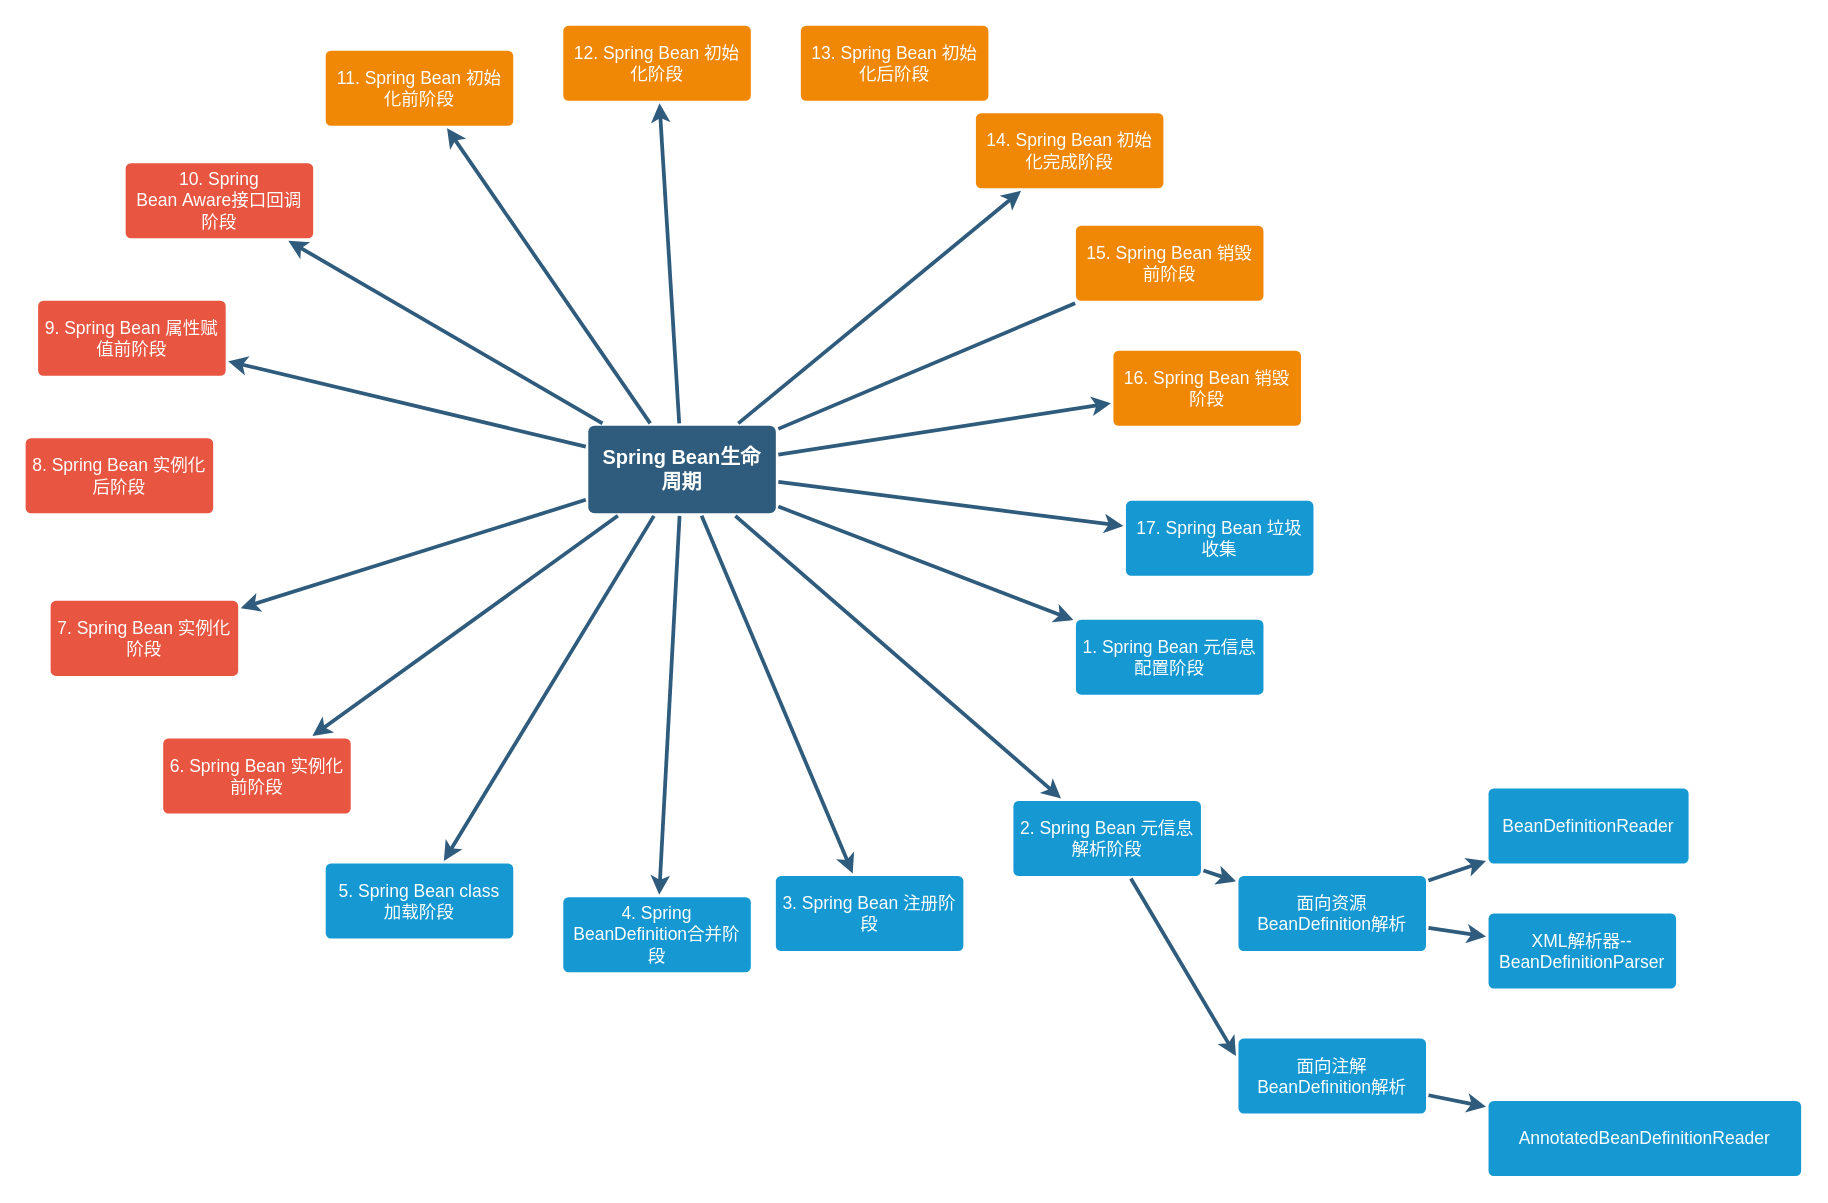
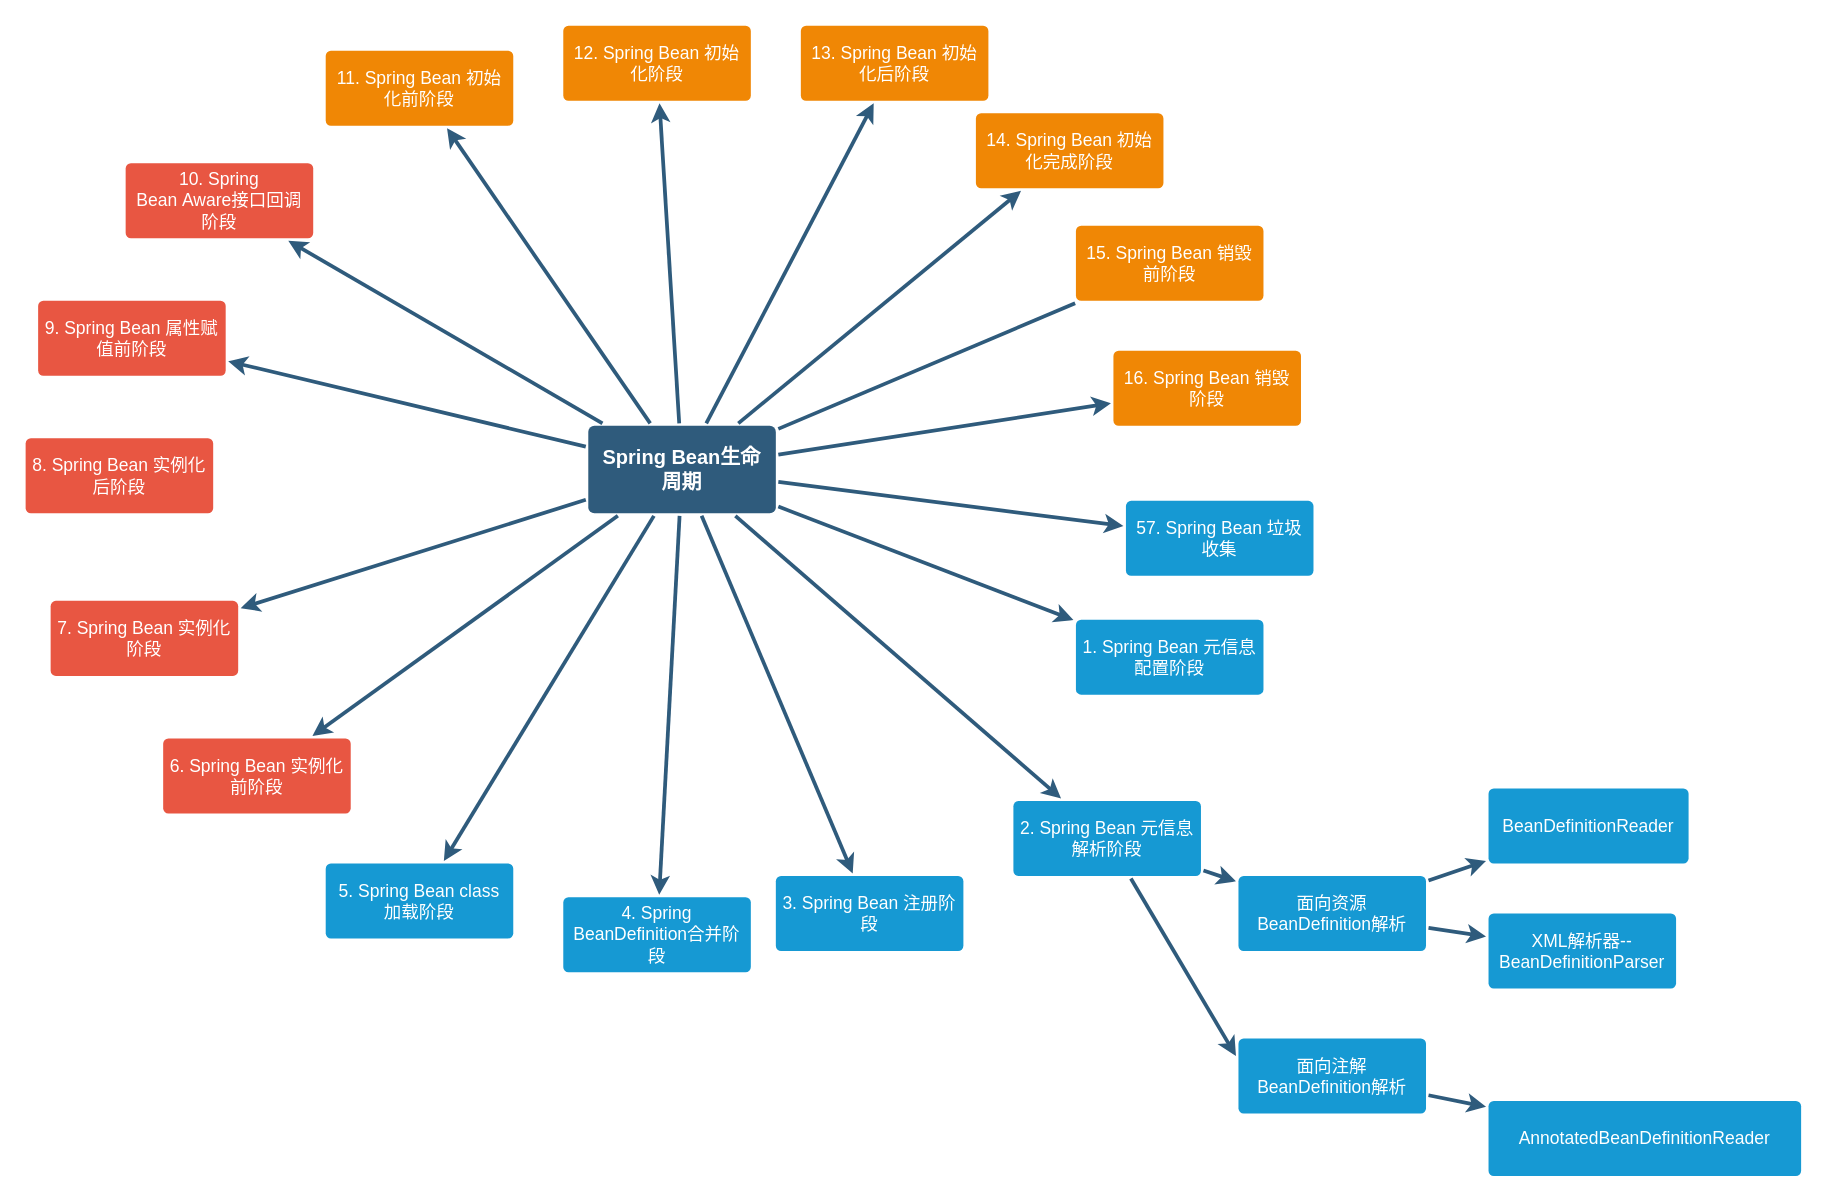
edge "Spring Bean生命周期" -> "13. Spring Bean 初始化后阶段": added
node "17. Spring Bean 垃圾收集": label "17. Spring Bean 垃圾收集" -> "57. Spring Bean 垃圾收集"
